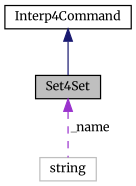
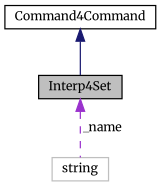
node "Interp4Command": label "Interp4Command" -> "Command4Command"
node "Set4Set": label "Set4Set" -> "Interp4Set"
